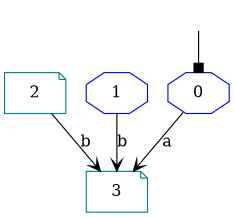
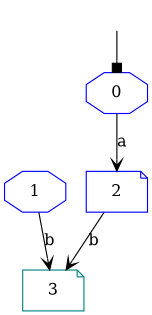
node "2": color teal -> blue
edge "0" -> "3": now "0" -> "2"
